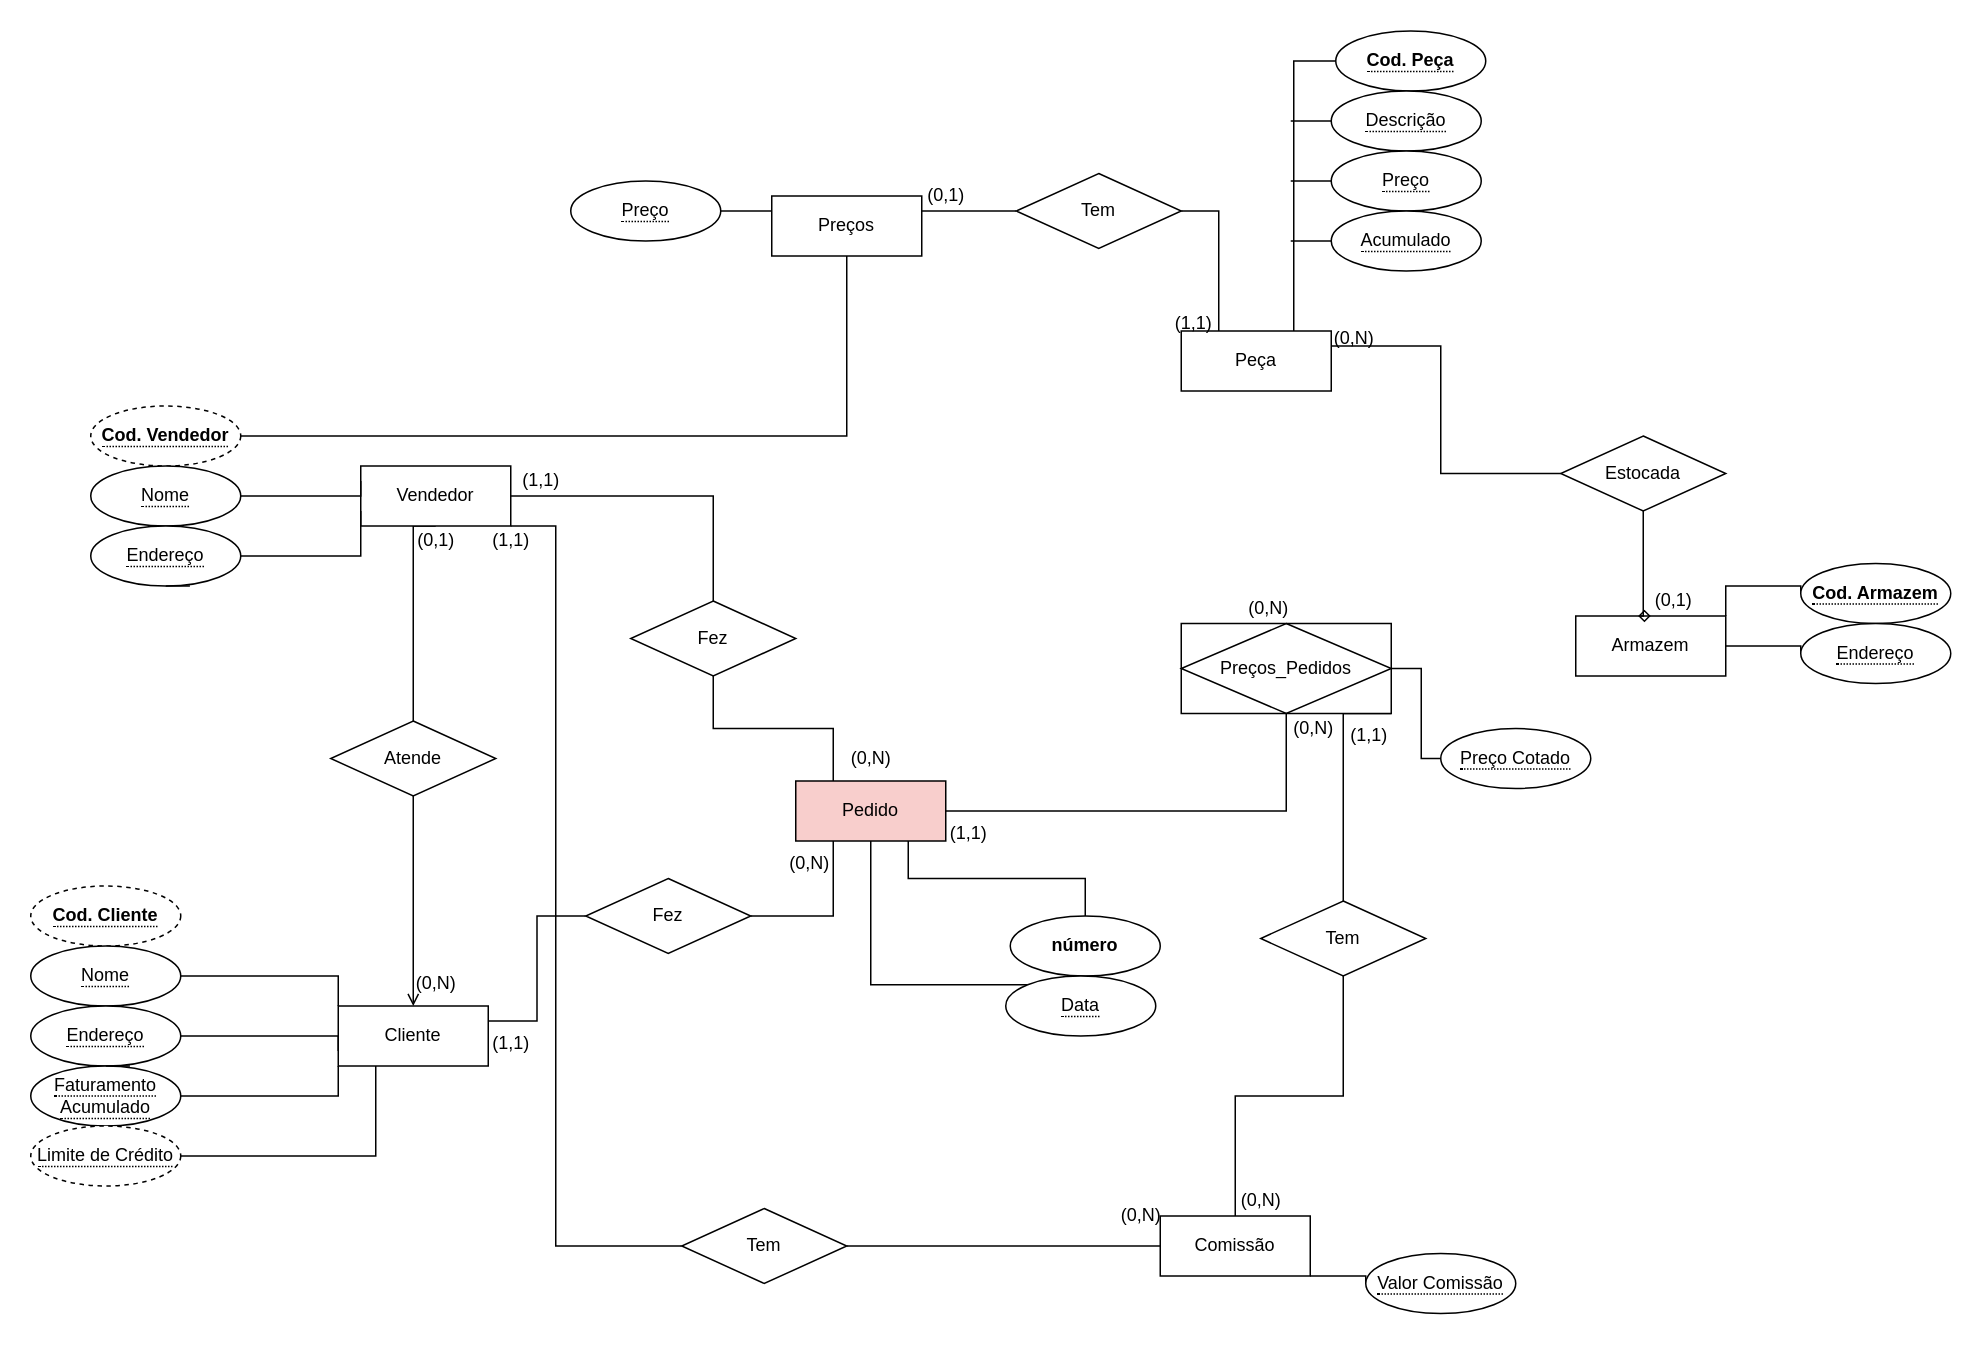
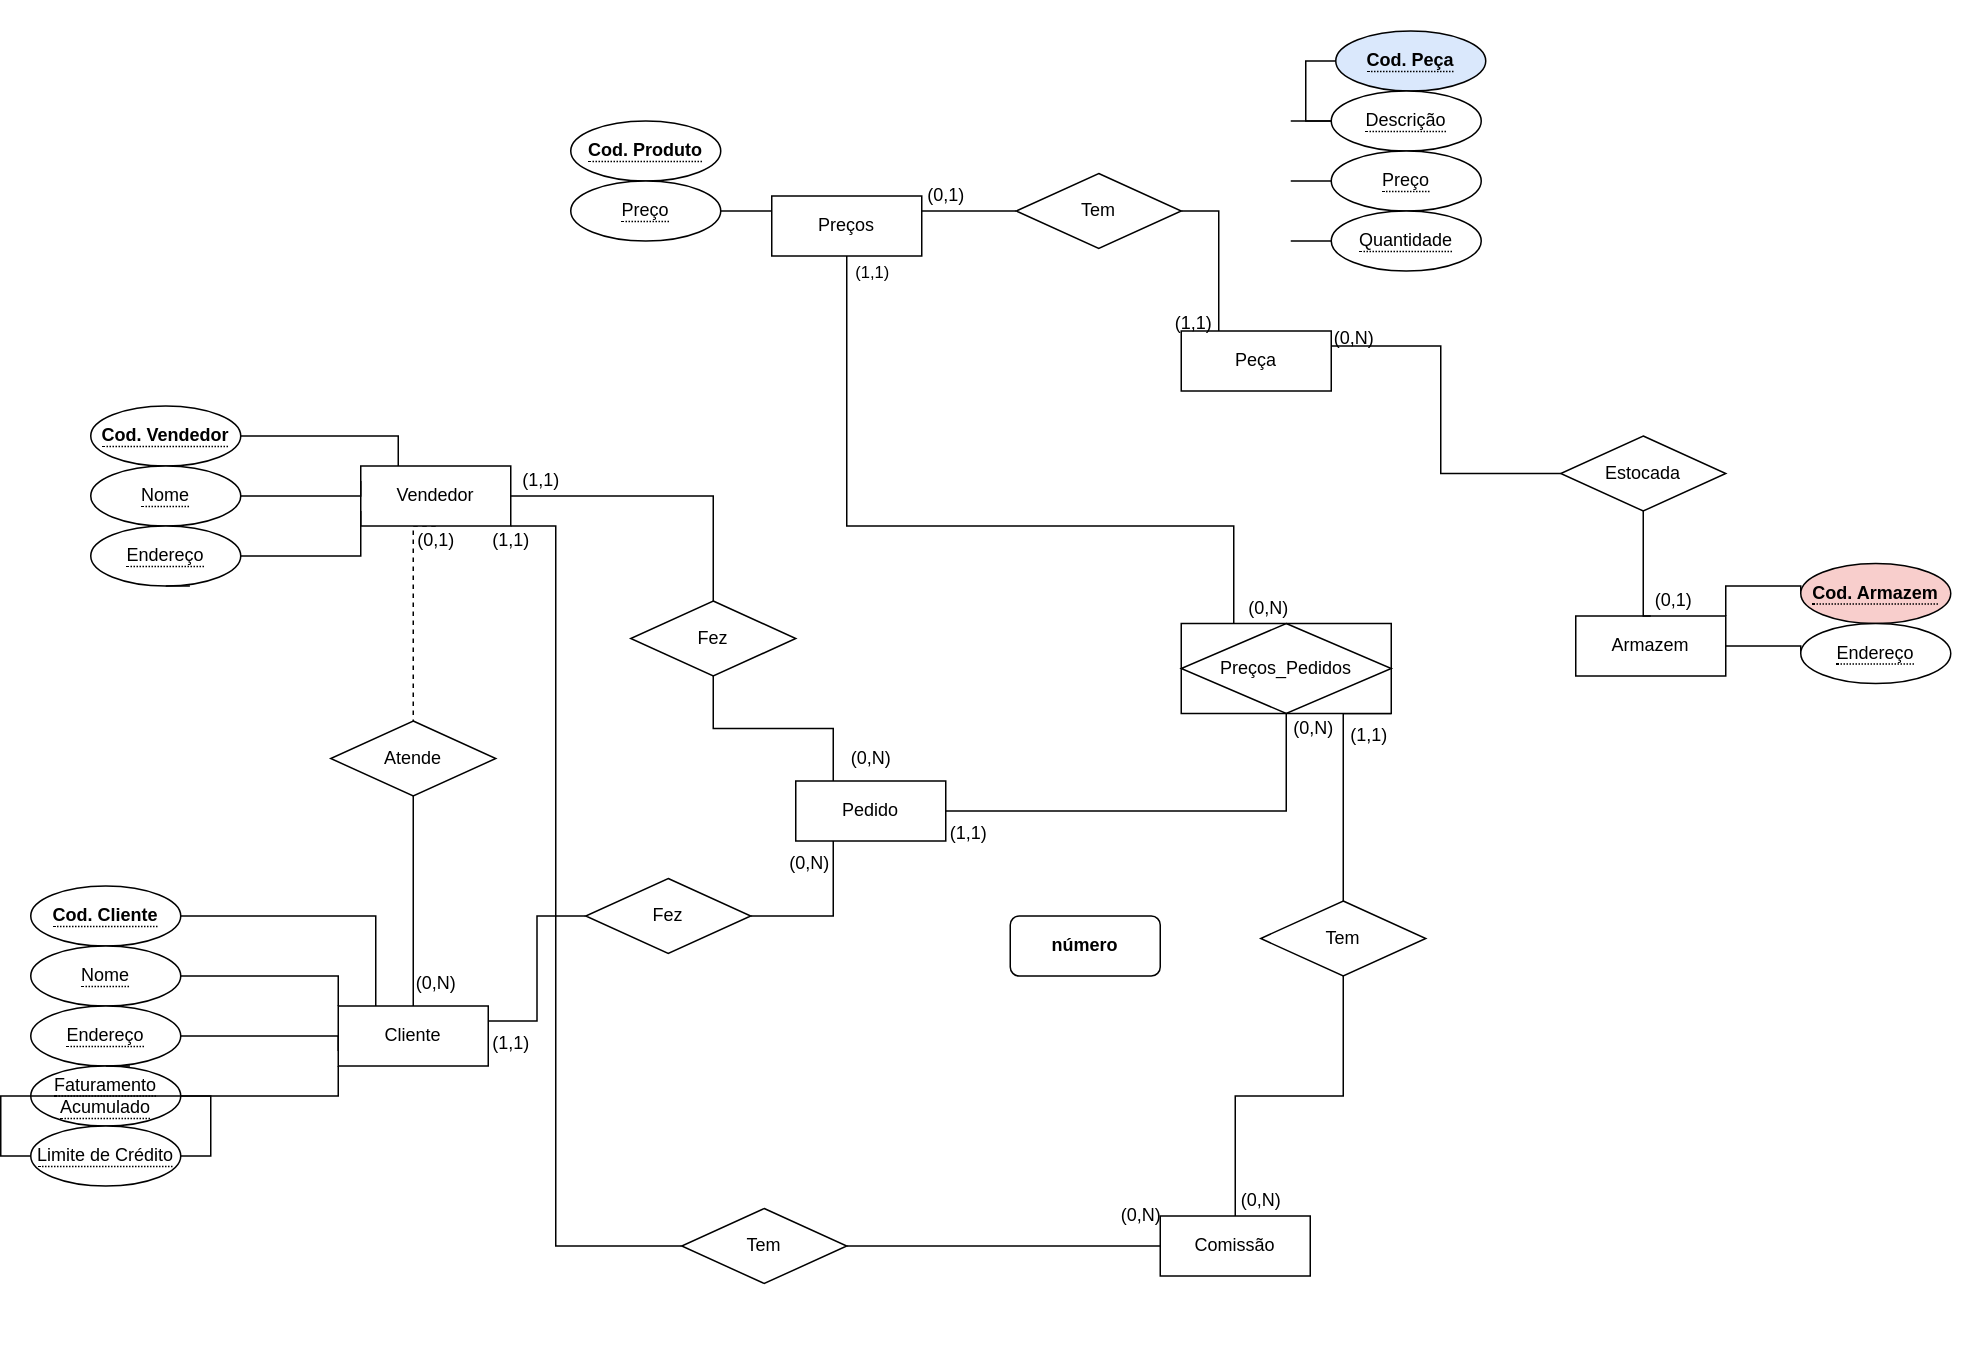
node "Cod. Peça": fillcolor #ffffff -> #dae8fc
node "Cod. Produto": added
edge "Cod. Peça" -- "Peça": now "Cod. Peça" -- "Descrição"
node "Acumulado": label "Acumulado" -> "Quantidade"
node "Cod. Vendedor": style dashed -> solid
edge "Preços" -- "Cod. Vendedor": now "Vendedor" -- "Cod. Vendedor"
edge "Preços" -- "Preços_Pedidos": added, label "(1,1)"
node "Cod. Armazem": fillcolor #ffffff -> #f8cecc
edge "Estocada" -> "Armazem": arrowhead diamond -> none
edge "Vendedor" -- "Atende": style solid -> dashed
edge "Preços_Pedidos" -- "Preço Cotado": removed
node "Preço Cotado": removed
node "Pedido": fillcolor #f8cecc -> #ffffff
edge "Pedido" -- "número": removed
node "Cod. Cliente": style dashed -> solid
edge "Cod. Cliente" -- "Cliente": added
node "número": shape ellipse -> rounded rectangle
edge "Pedido" -- "Data": removed
edge "Atende" -> "Cliente": arrowhead open -> none
node "Data": removed
node "Limite de Crédito": style dashed -> solid
edge "Cliente" -- "Limite de Crédito": now "Faturamento Acumulado" -- "Limite de Crédito"
edge "Comissão" -- "Valor Comissão": removed
node "Valor Comissão": removed
